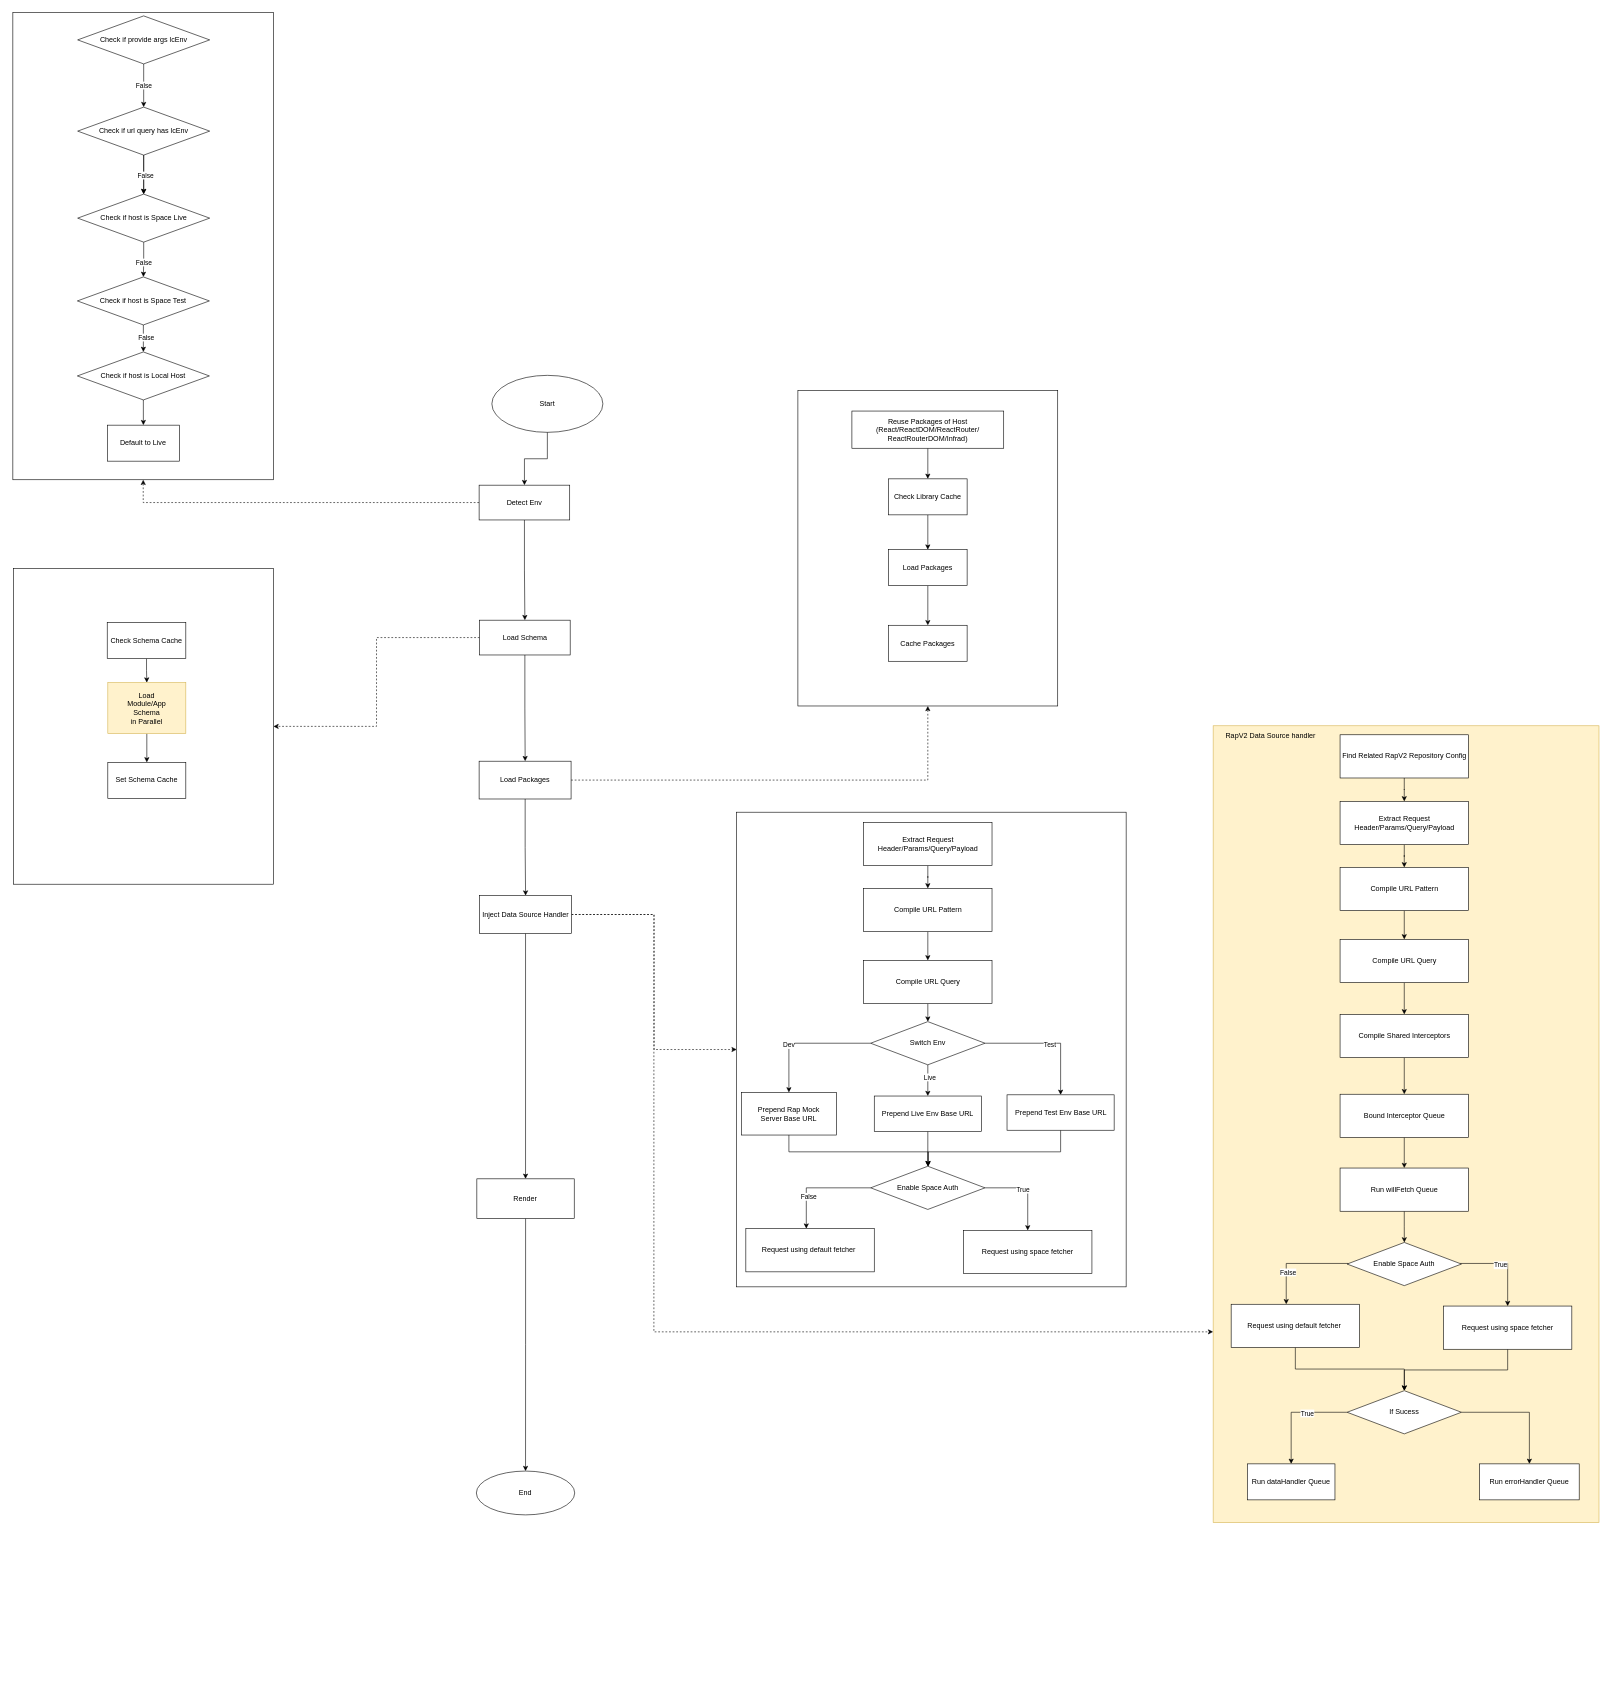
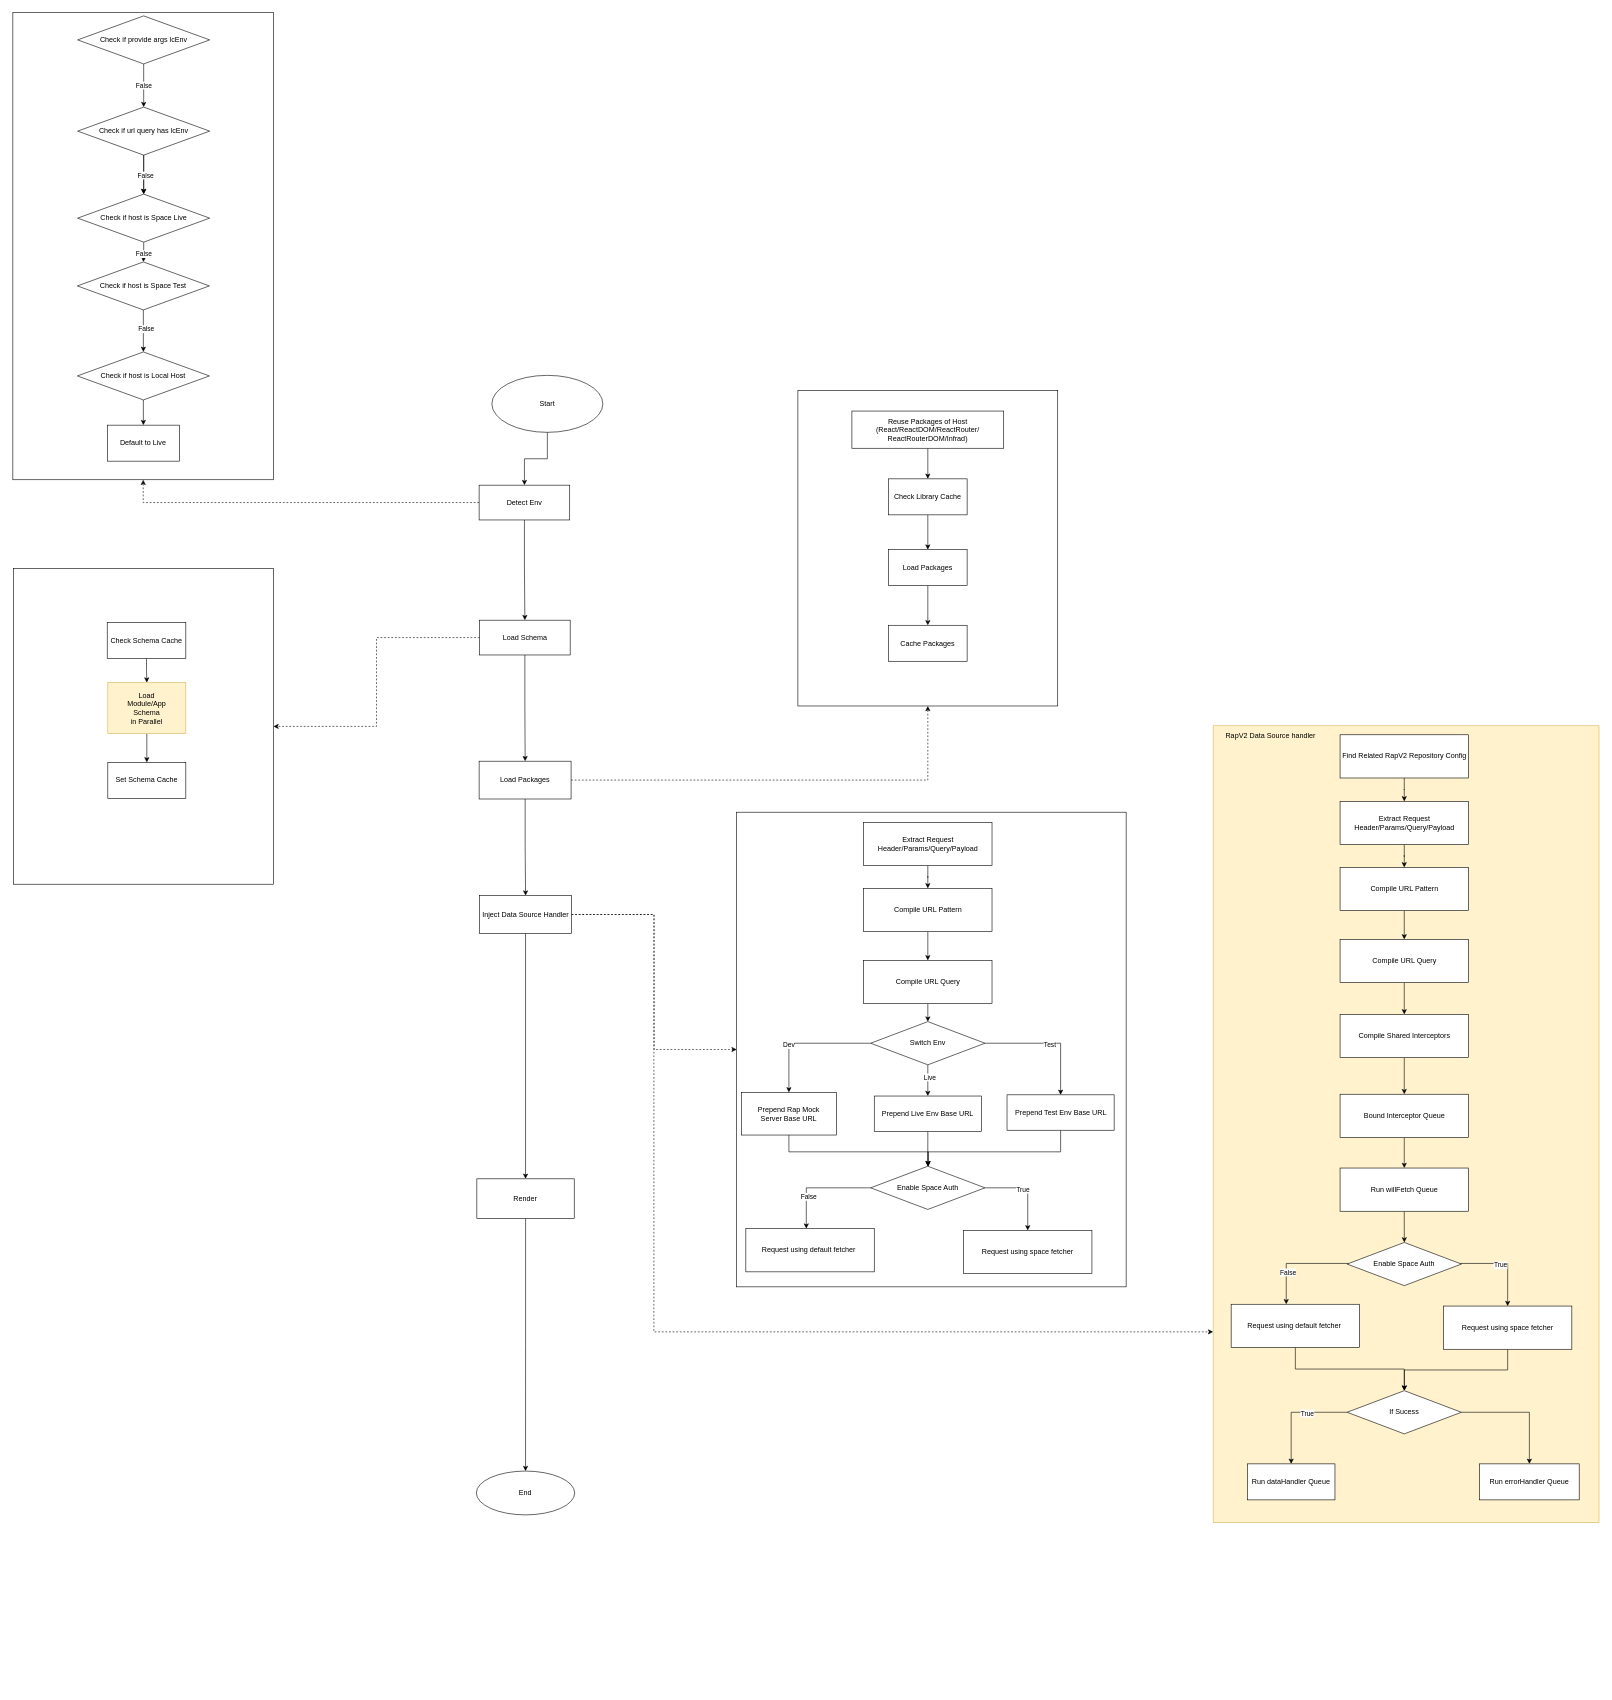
node "Check if host is Space Test": moved (143, 301) -> (143, 286)
